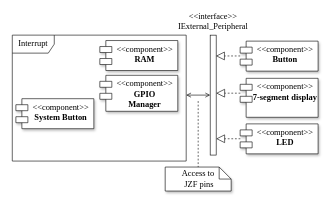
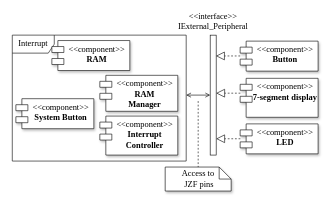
node "<<component>>RAM": moved (139, 56) -> (91, 56)
node "<<component>>GPIOManager": label "<<component>>GPIOManager" -> "<<component>>RAMManager"
node "<<component>>Interrupt Controller": added
